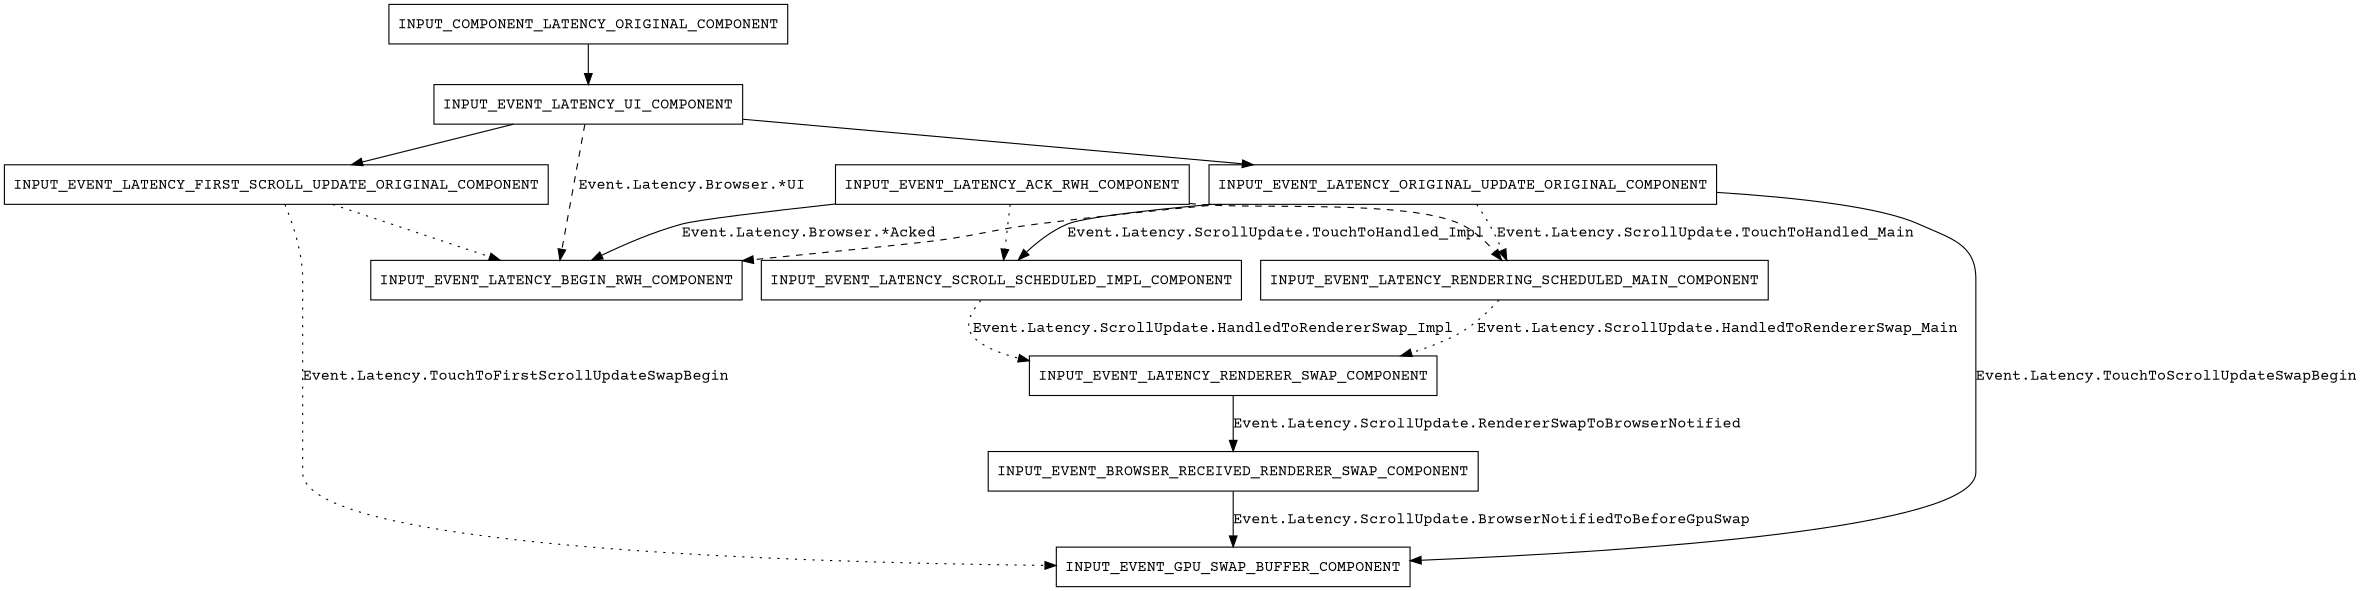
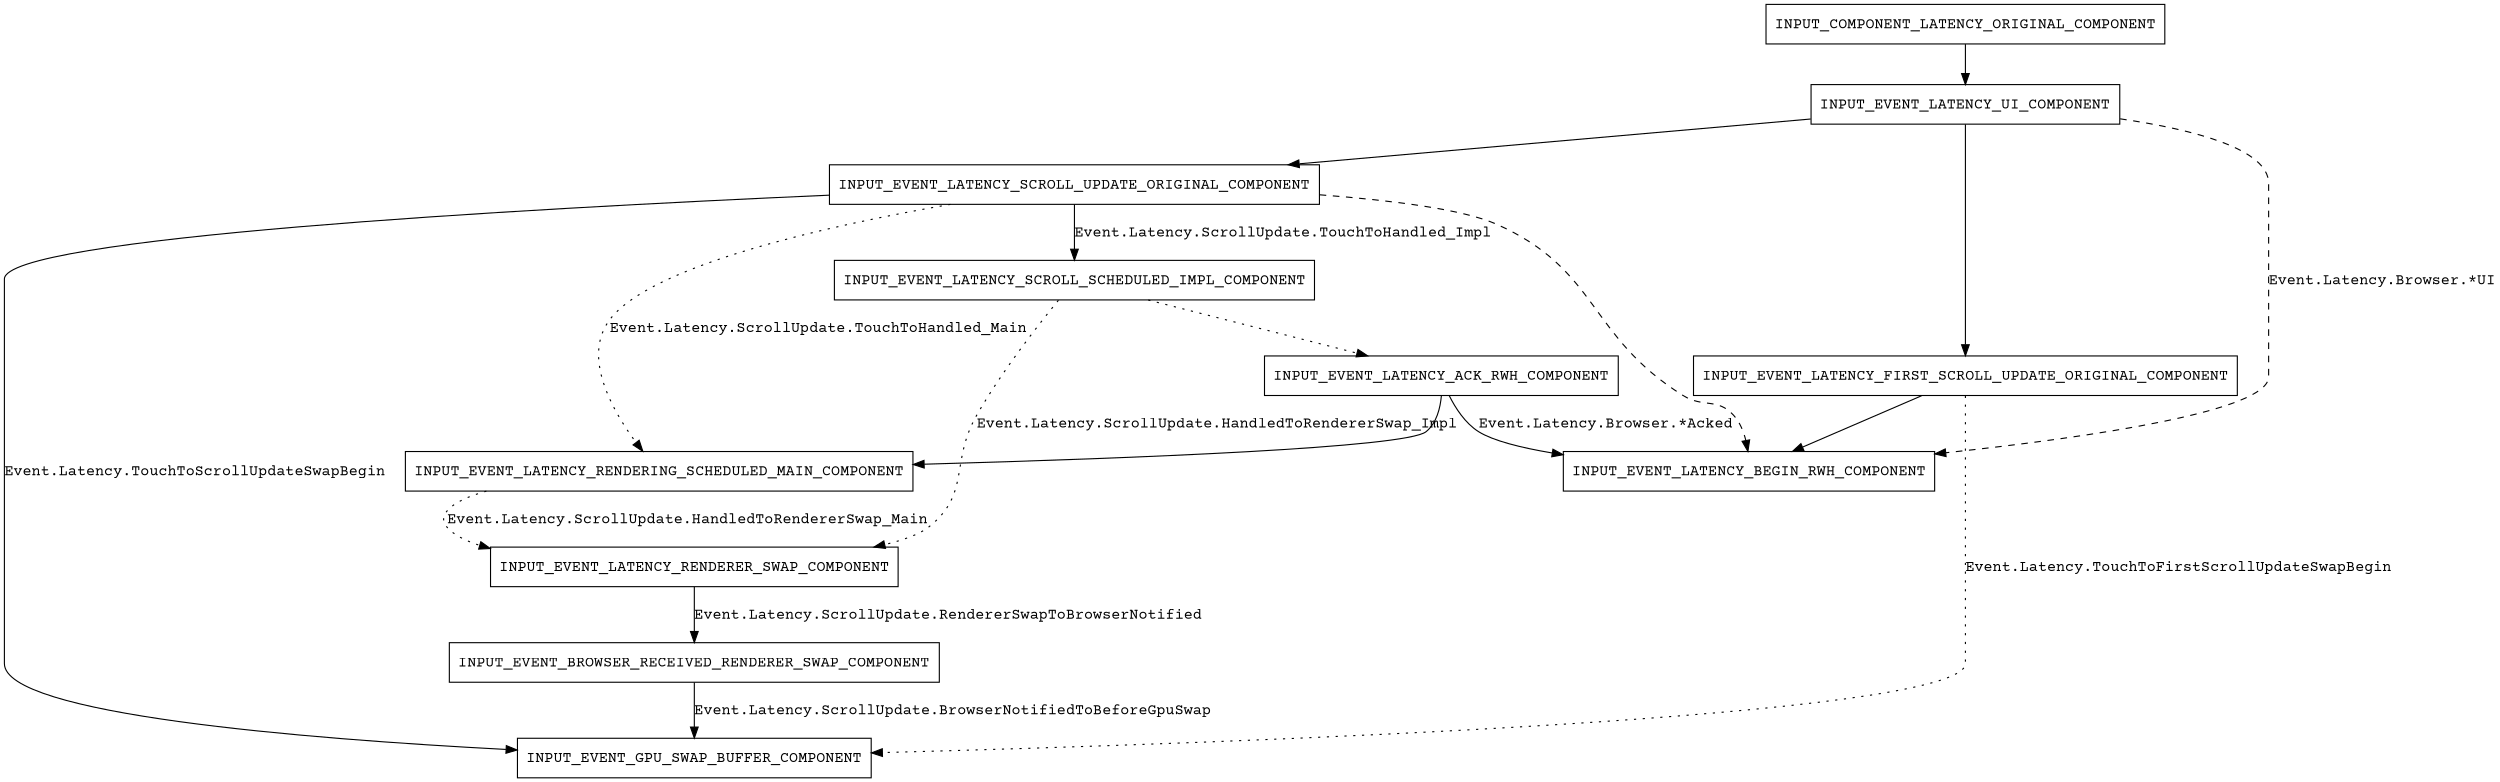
node "INPUT_EVENT_LATENCY_ORIGINAL_UPDATE_ORIGINAL_COMPONENT": label "INPUT_EVENT_LATENCY_ORIGINAL_UPDATE_ORIGINAL_COMPONENT" -> "INPUT_EVENT_LATENCY_SCROLL_UPDATE_ORIGINAL_COMPONENT"
edge "INPUT_EVENT_LATENCY_ACK_RWH_COMPONENT" -> "INPUT_EVENT_LATENCY_RENDERING_SCHEDULED_MAIN_COMPONENT": style dashed -> solid
edge "INPUT_EVENT_LATENCY_ACK_RWH_COMPONENT" -> "INPUT_EVENT_LATENCY_SCROLL_SCHEDULED_IMPL_COMPONENT": reversed
edge "INPUT_EVENT_LATENCY_FIRST_SCROLL_UPDATE_ORIGINAL_COMPONENT" -> "INPUT_EVENT_LATENCY_BEGIN_RWH_COMPONENT": style dotted -> solid
